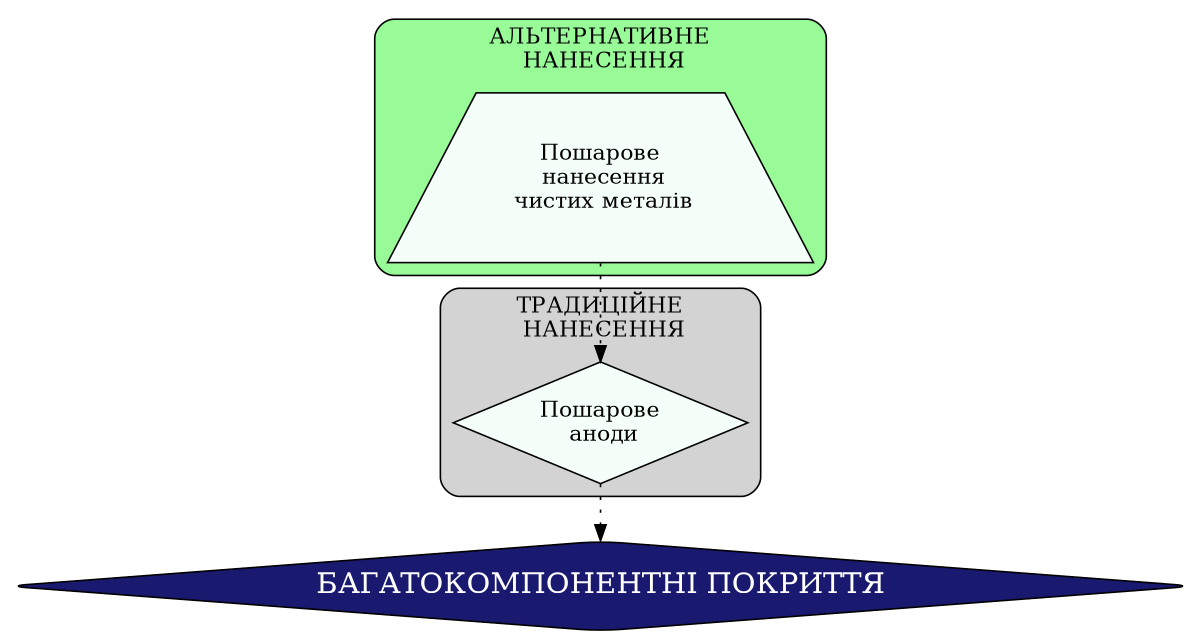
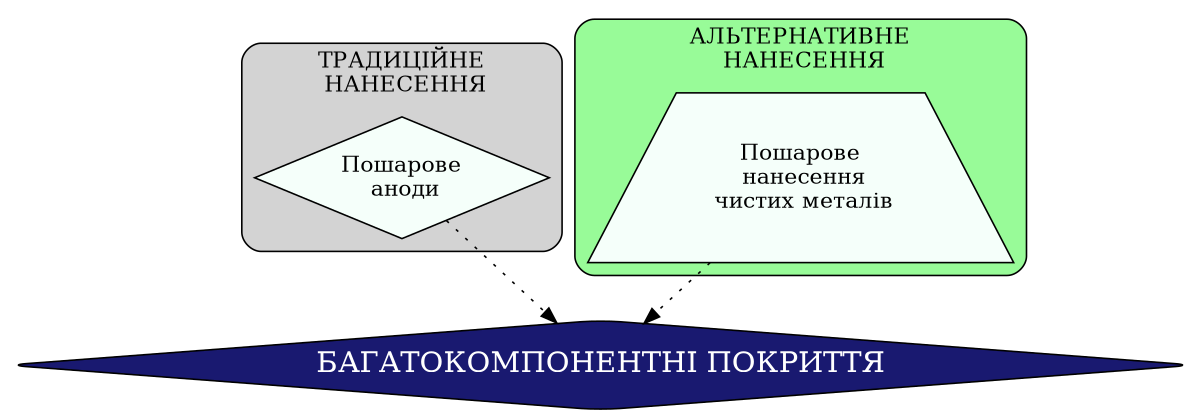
edge "Пошарове нанесення чистих металів" -> "Пошарове аноди": now "Пошарове нанесення чистих металів" -> "БАГАТОКОМПОНЕНТНІ ПОКРИТТЯ"
